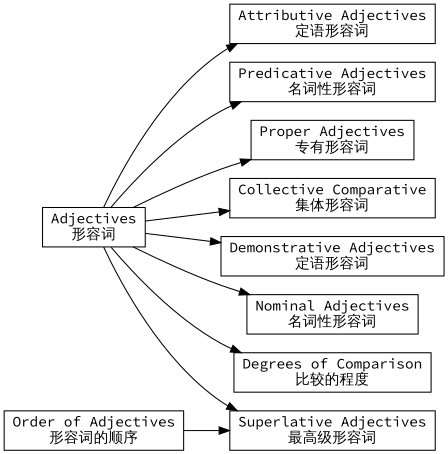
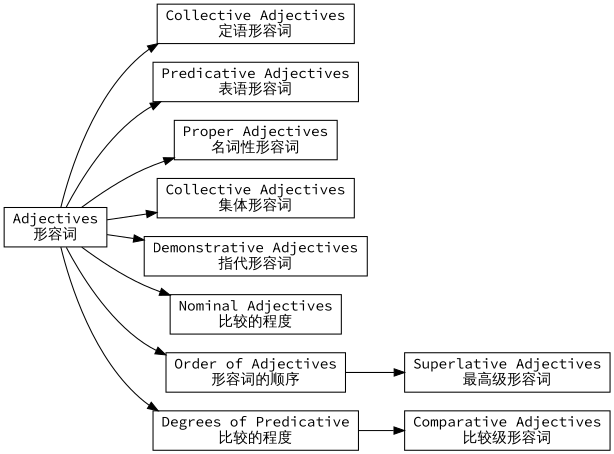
node "Attributive Adjectives 定语形容词": label "Attributive Adjectives 定语形容词" -> "Collective Adjectives 定语形容词"
node "Predicative Adjectives 名词性形容词": label "Predicative Adjectives 名词性形容词" -> "Predicative Adjectives 表语形容词"
node "Proper Adjectives 专有形容词": label "Proper Adjectives 专有形容词" -> "Proper Adjectives 名词性形容词"
node "Collective Comparative 集体形容词": label "Collective Comparative 集体形容词" -> "Collective Adjectives 集体形容词"
node "Demonstrative Adjectives 定语形容词": label "Demonstrative Adjectives 定语形容词" -> "Demonstrative Adjectives 指代形容词"
node "Nominal Adjectives 名词性形容词": label "Nominal Adjectives 名词性形容词" -> "Nominal Adjectives 比较的程度"
edge "Adjectives 形容词" -> "Superlative Adjectives 最高级形容词": now "Adjectives 形容词" -> "Order of Adjectives 形容词的顺序"
node "Degrees of Comparison 比较的程度": label "Degrees of Comparison 比较的程度" -> "Degrees of Predicative 比较的程度"
node "Comparative Adjectives 比较级形容词": added
